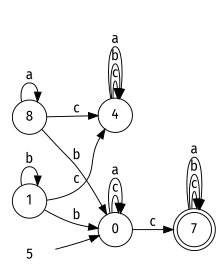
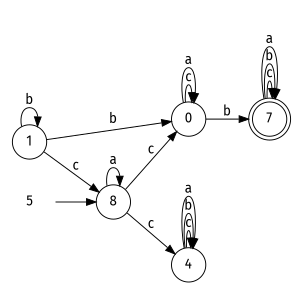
edge "8" -> "0": label "b" -> "c"
edge "1" -> "4": now "1" -> "8"
edge "0" -> "7": label "c" -> "b"
edge "5" -> "0": now "5" -> "8"
